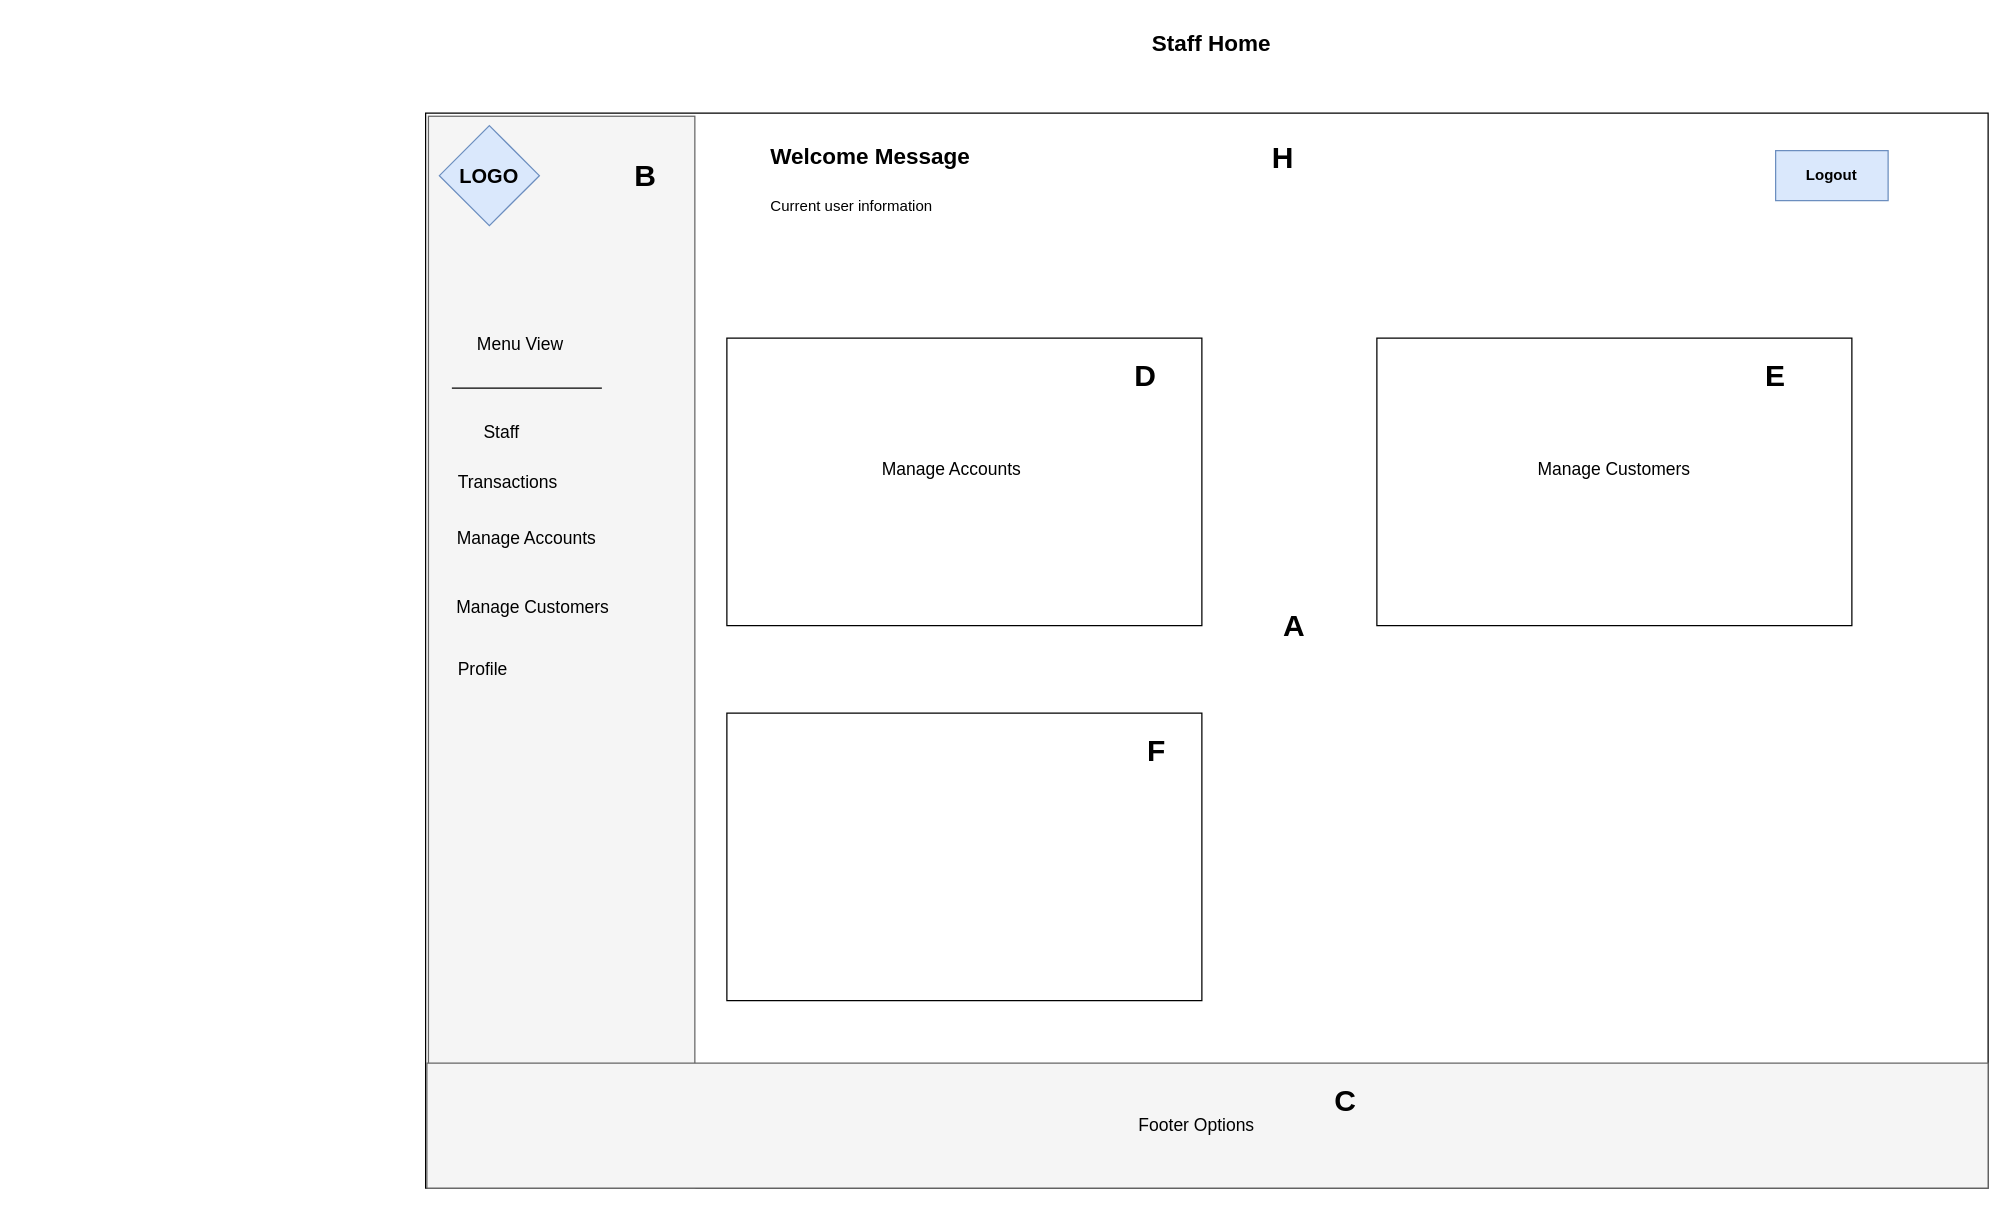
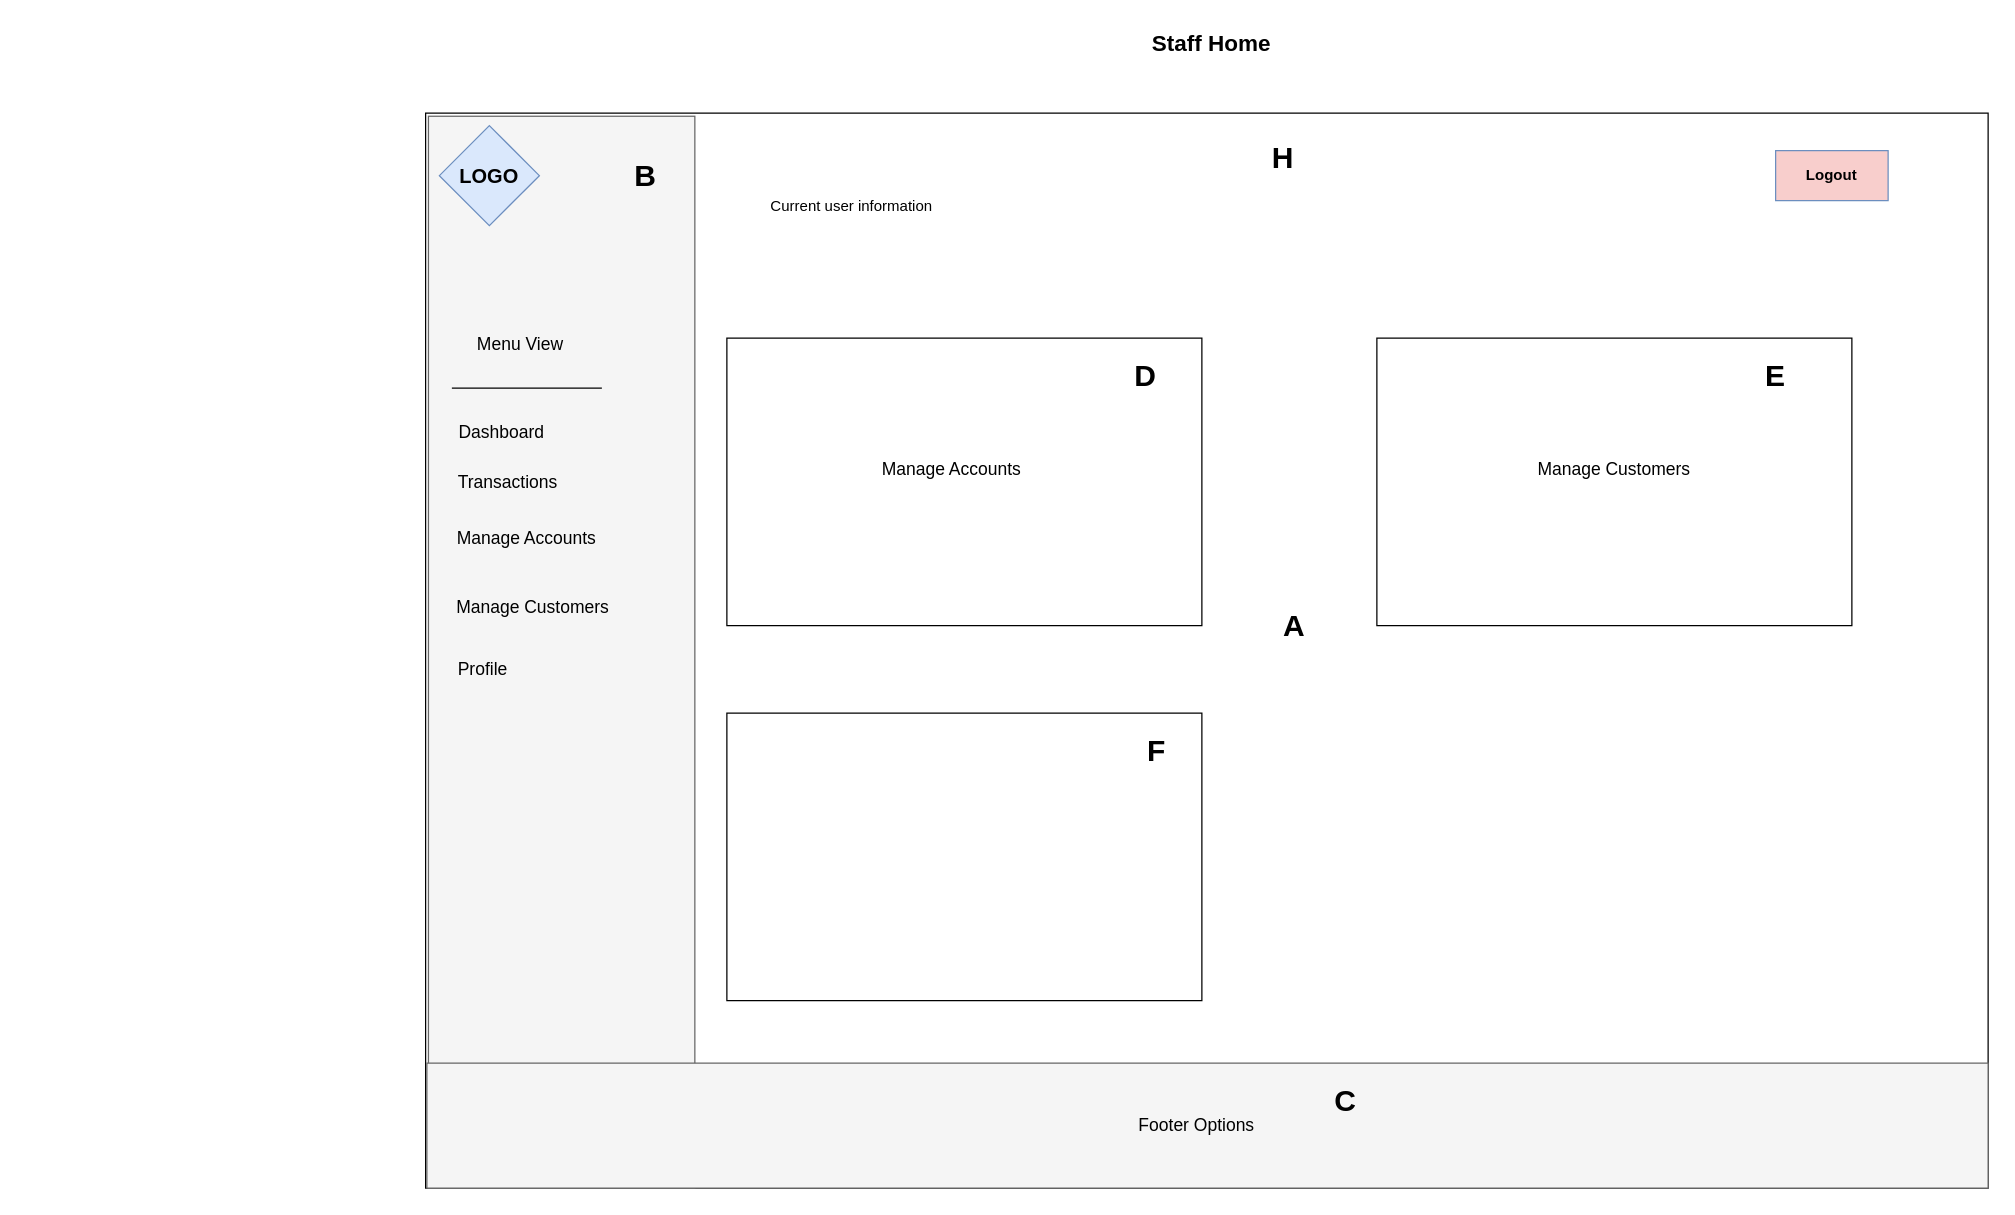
node "Welcome Message": removed
node "Logout": fillcolor #dae8fc -> #f8cecc
node "Staff": label "Staff" -> "Dashboard"
